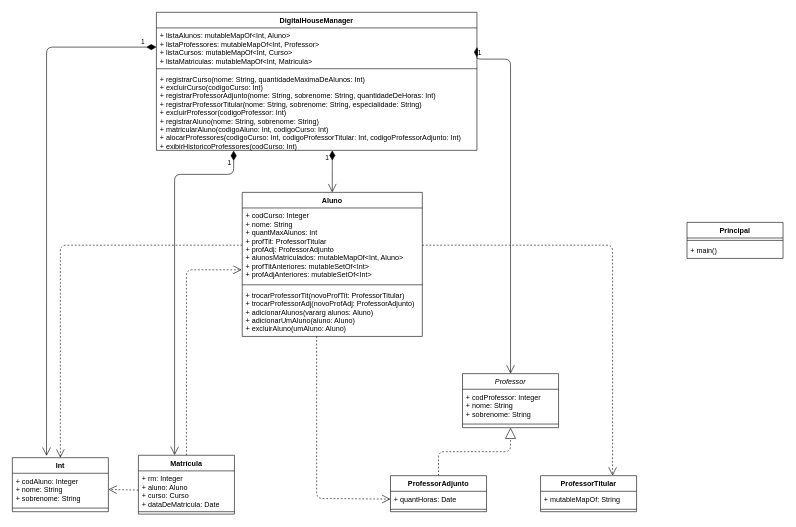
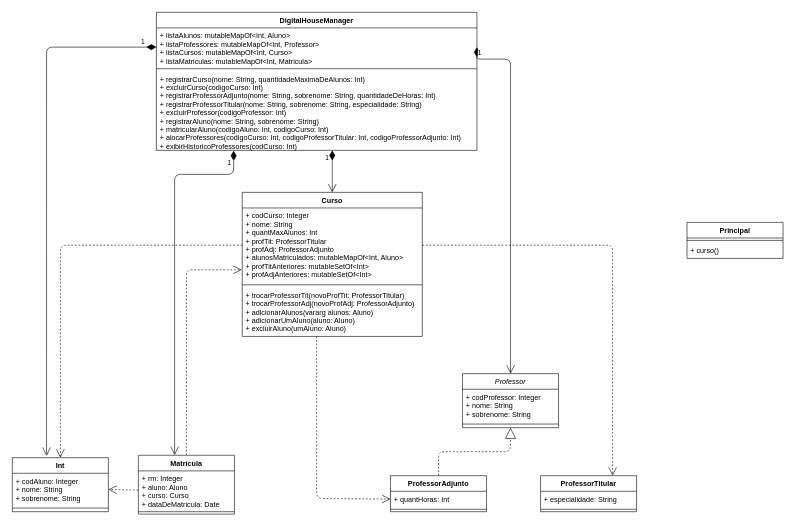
node "Aluno": label "Aluno" -> "Curso"
node "+ main()": label "+ main()" -> "+ curso()"
node "+ quantHoras: Date": label "+ quantHoras: Date" -> "+ quantHoras: Int"
node "+ mutableMapOf: String": label "+ mutableMapOf: String" -> "+ especialidade: String"
